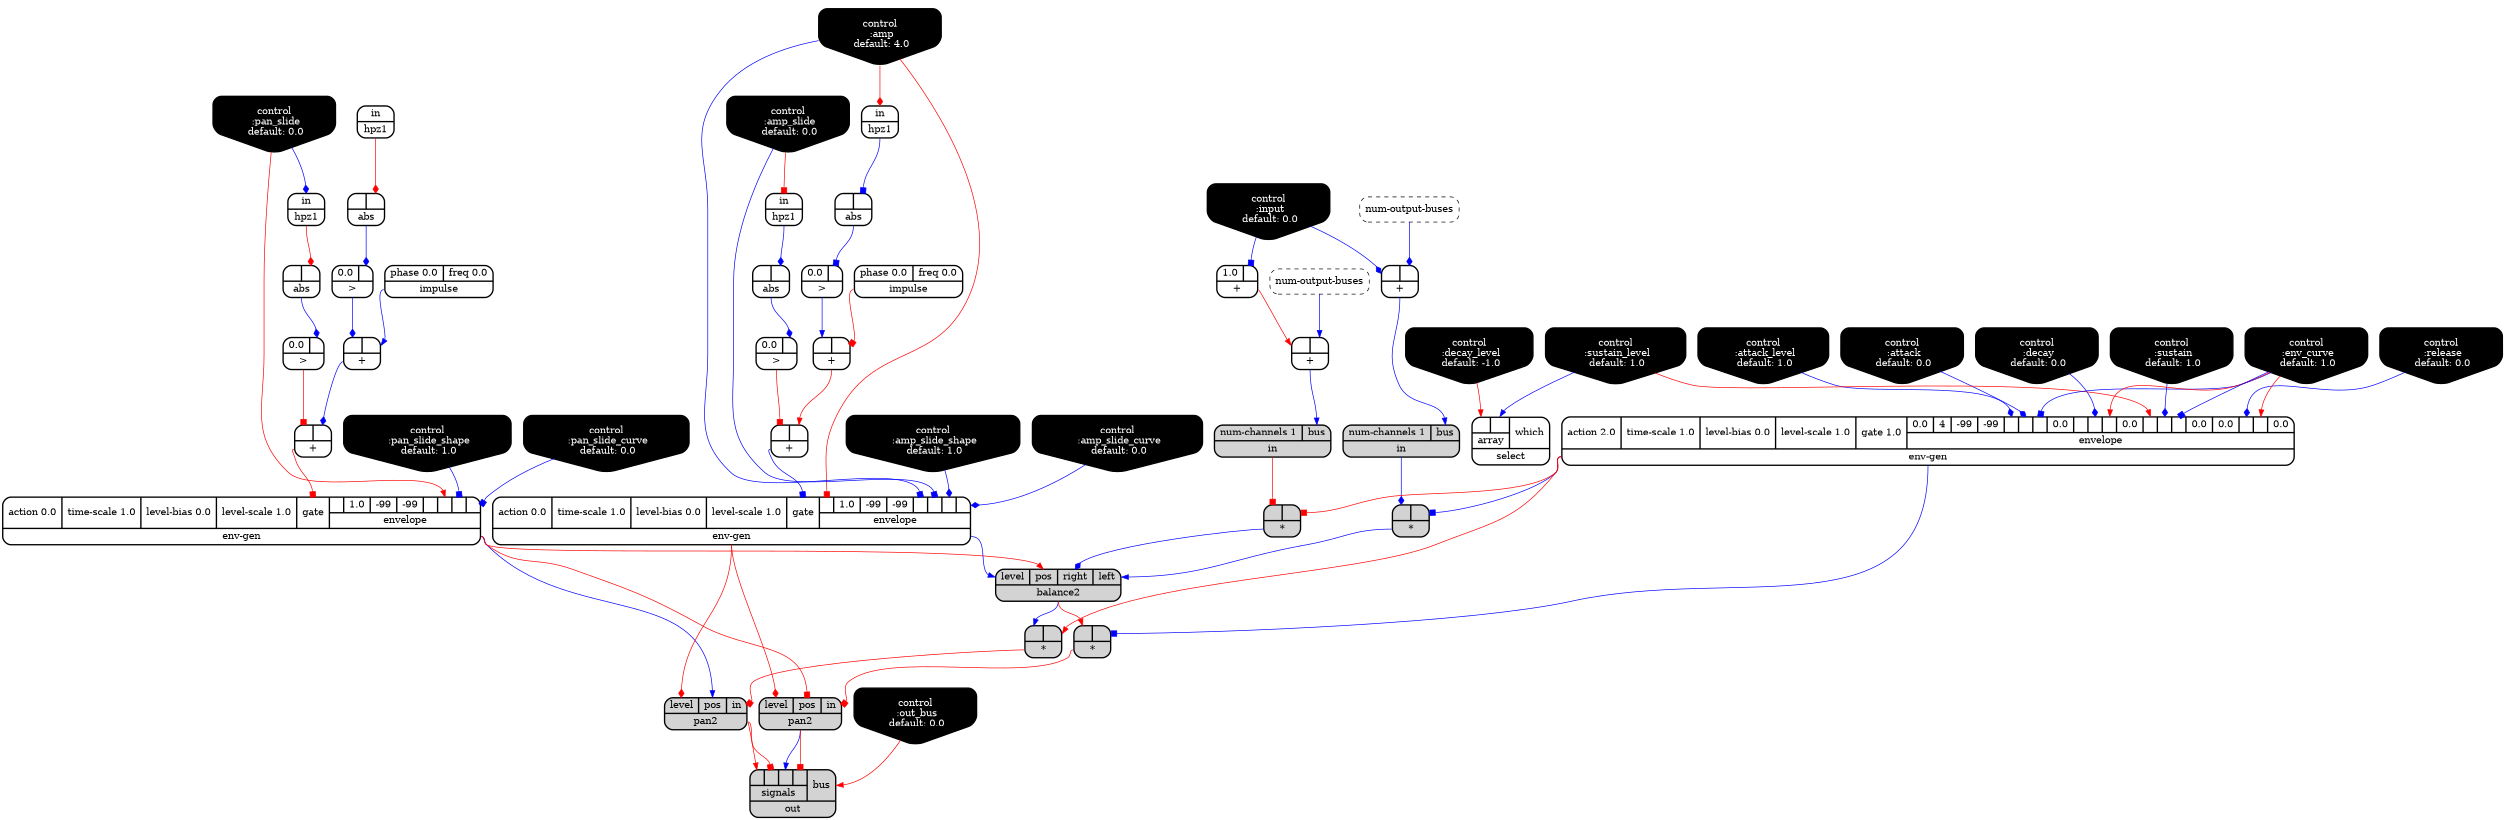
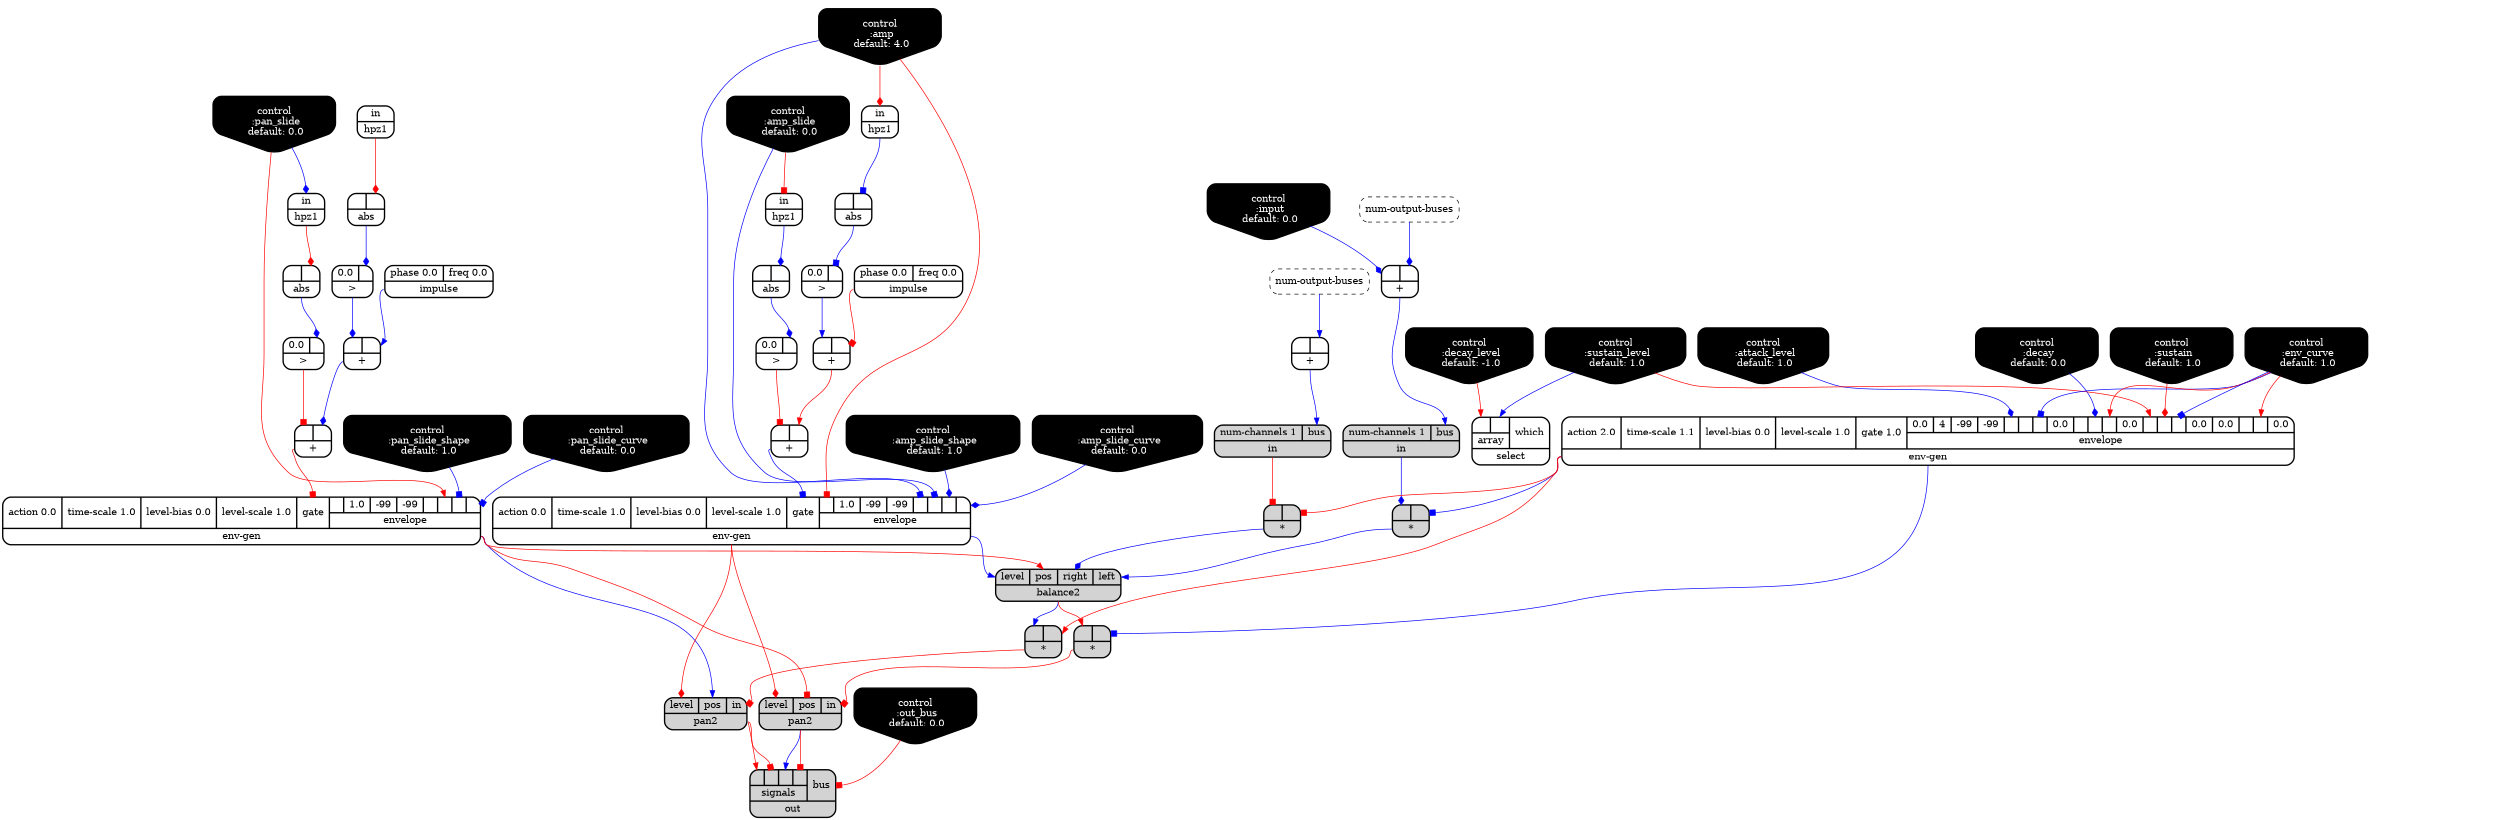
node "1.0": removed
node "control :attack default: 0.0": removed
node "control :release default: 0.0": removed
edge "control :sustain default: 1.0" -> "action 2.0": color blue -> red
node "action 2.0": text "time-scale 1.0" -> "time-scale 1.1"
edge "control :out_bus default: 0.0" -> "signals": arrowhead normal -> box
